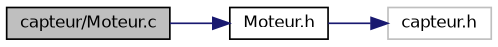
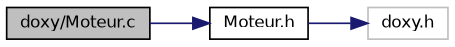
node "capteur/Moteur.c": label "capteur/Moteur.c" -> "doxy/Moteur.c"
node "capteur.h": label "capteur.h" -> "doxy.h"
